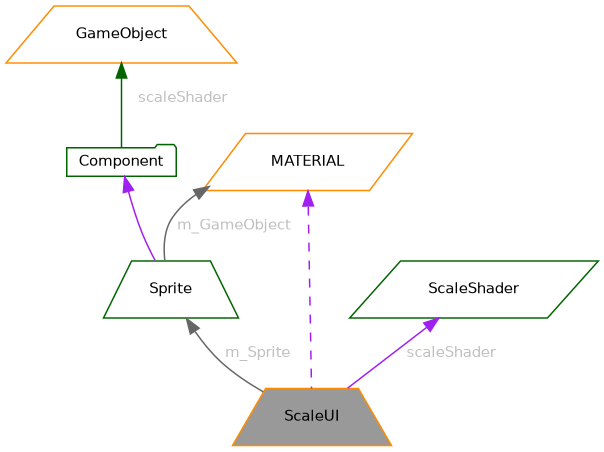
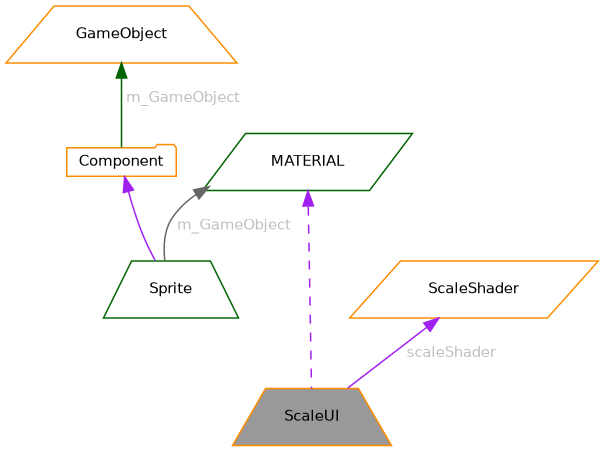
edge "Component" -> "GameObject": label " scaleShader" -> " m_GameObject"
node "Component": color darkgreen -> darkorange
node "MATERIAL": color darkorange -> darkgreen
node "ScaleShader": color darkgreen -> darkorange
edge "ScaleUI" -> "Sprite": removed, label "m_Sprite"
